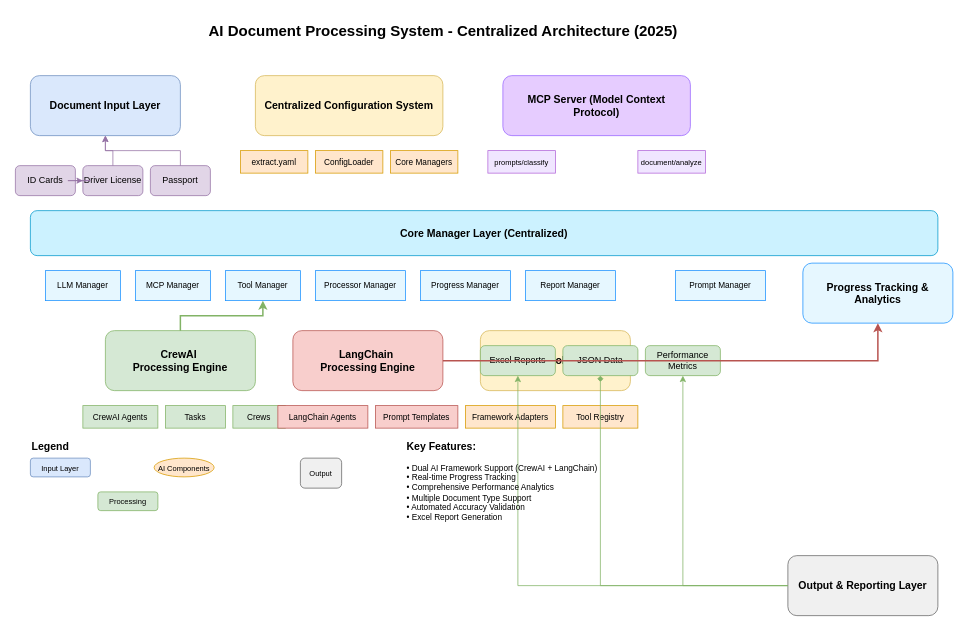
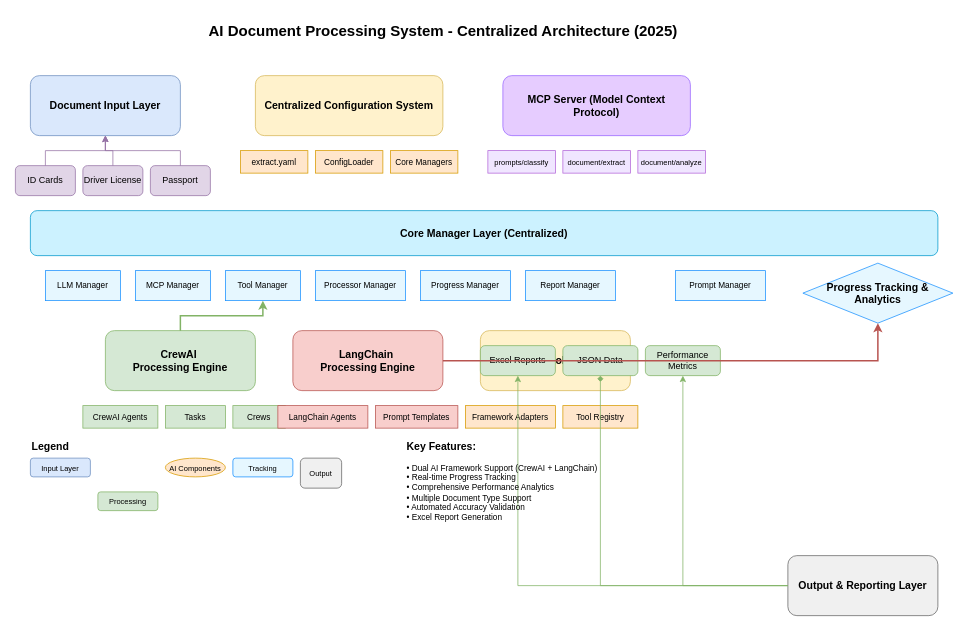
node "document/extract": added
edge "ID Cards" -> "Driver License": now "ID Cards" -> "Document Input Layer"
node "Progress Tracking & Analytics": shape rounded rectangle -> diamond
node "AI Components": moved (184, 467) -> (195, 467)
node "Tracking": added
